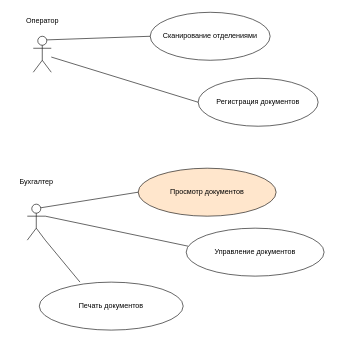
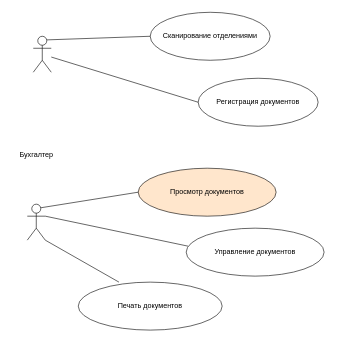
node "Оператор": removed
node "Бухгалтер": moved (36, 182) -> (36, 155)
node "Печать документов": moved (111, 306) -> (150, 306)
